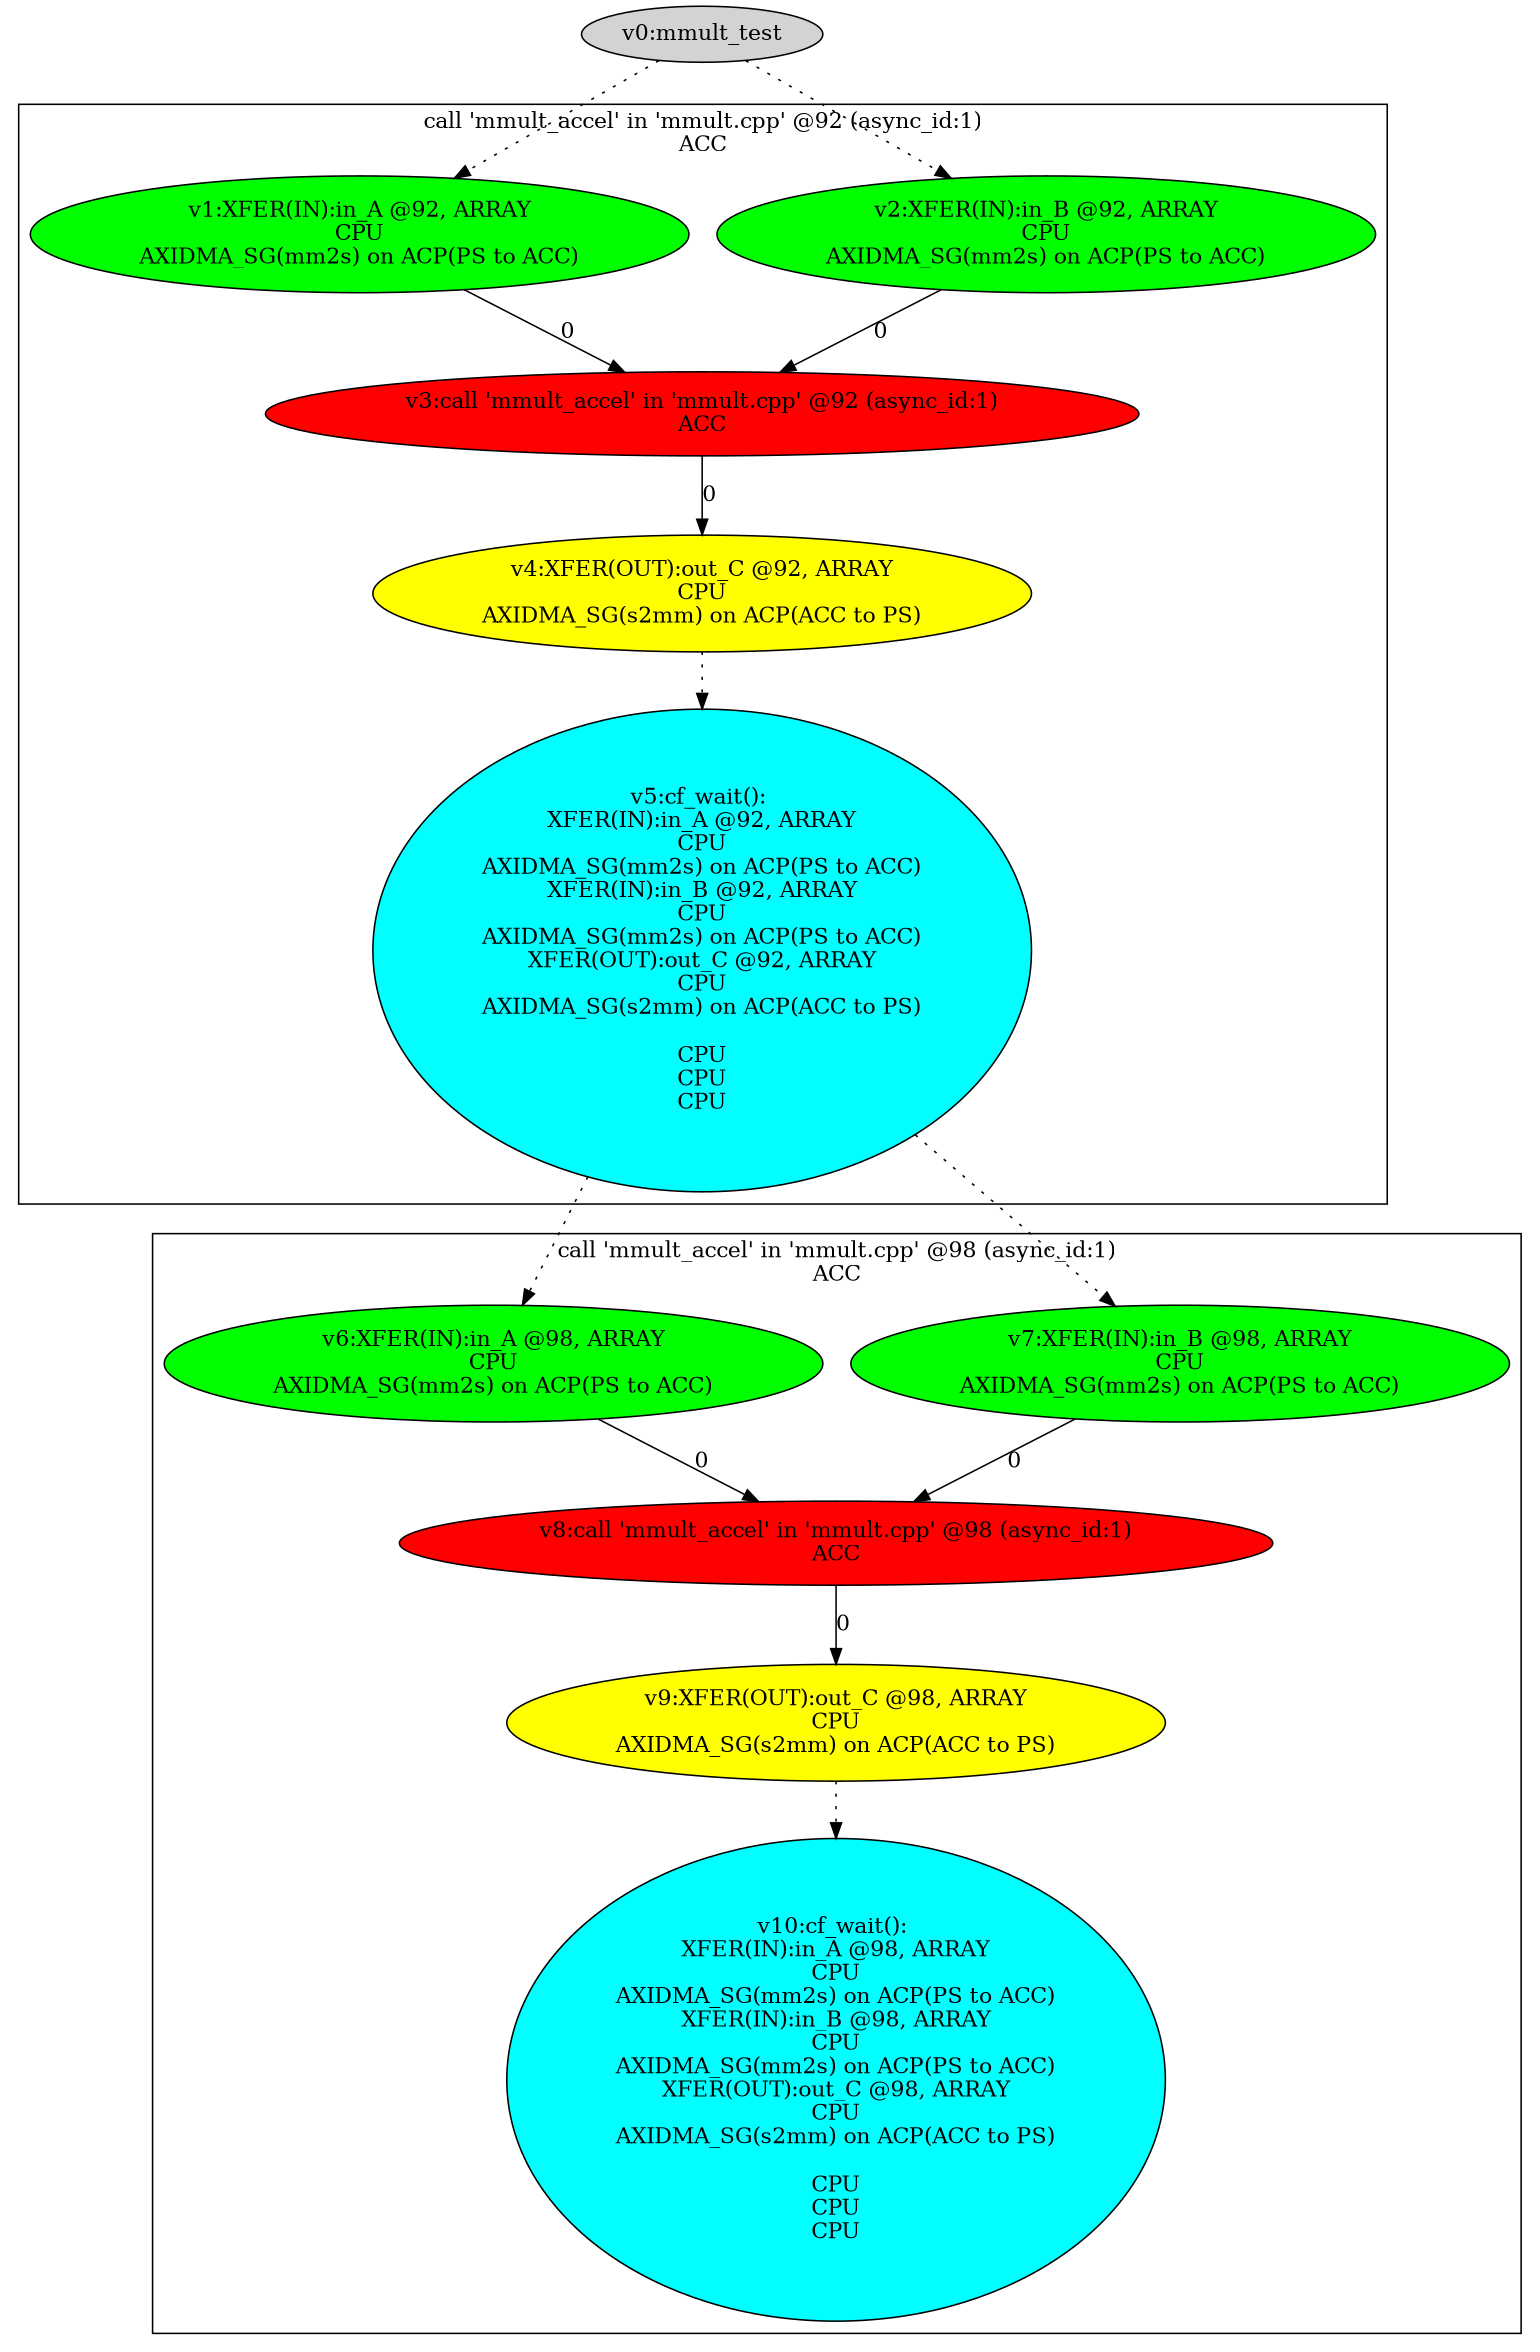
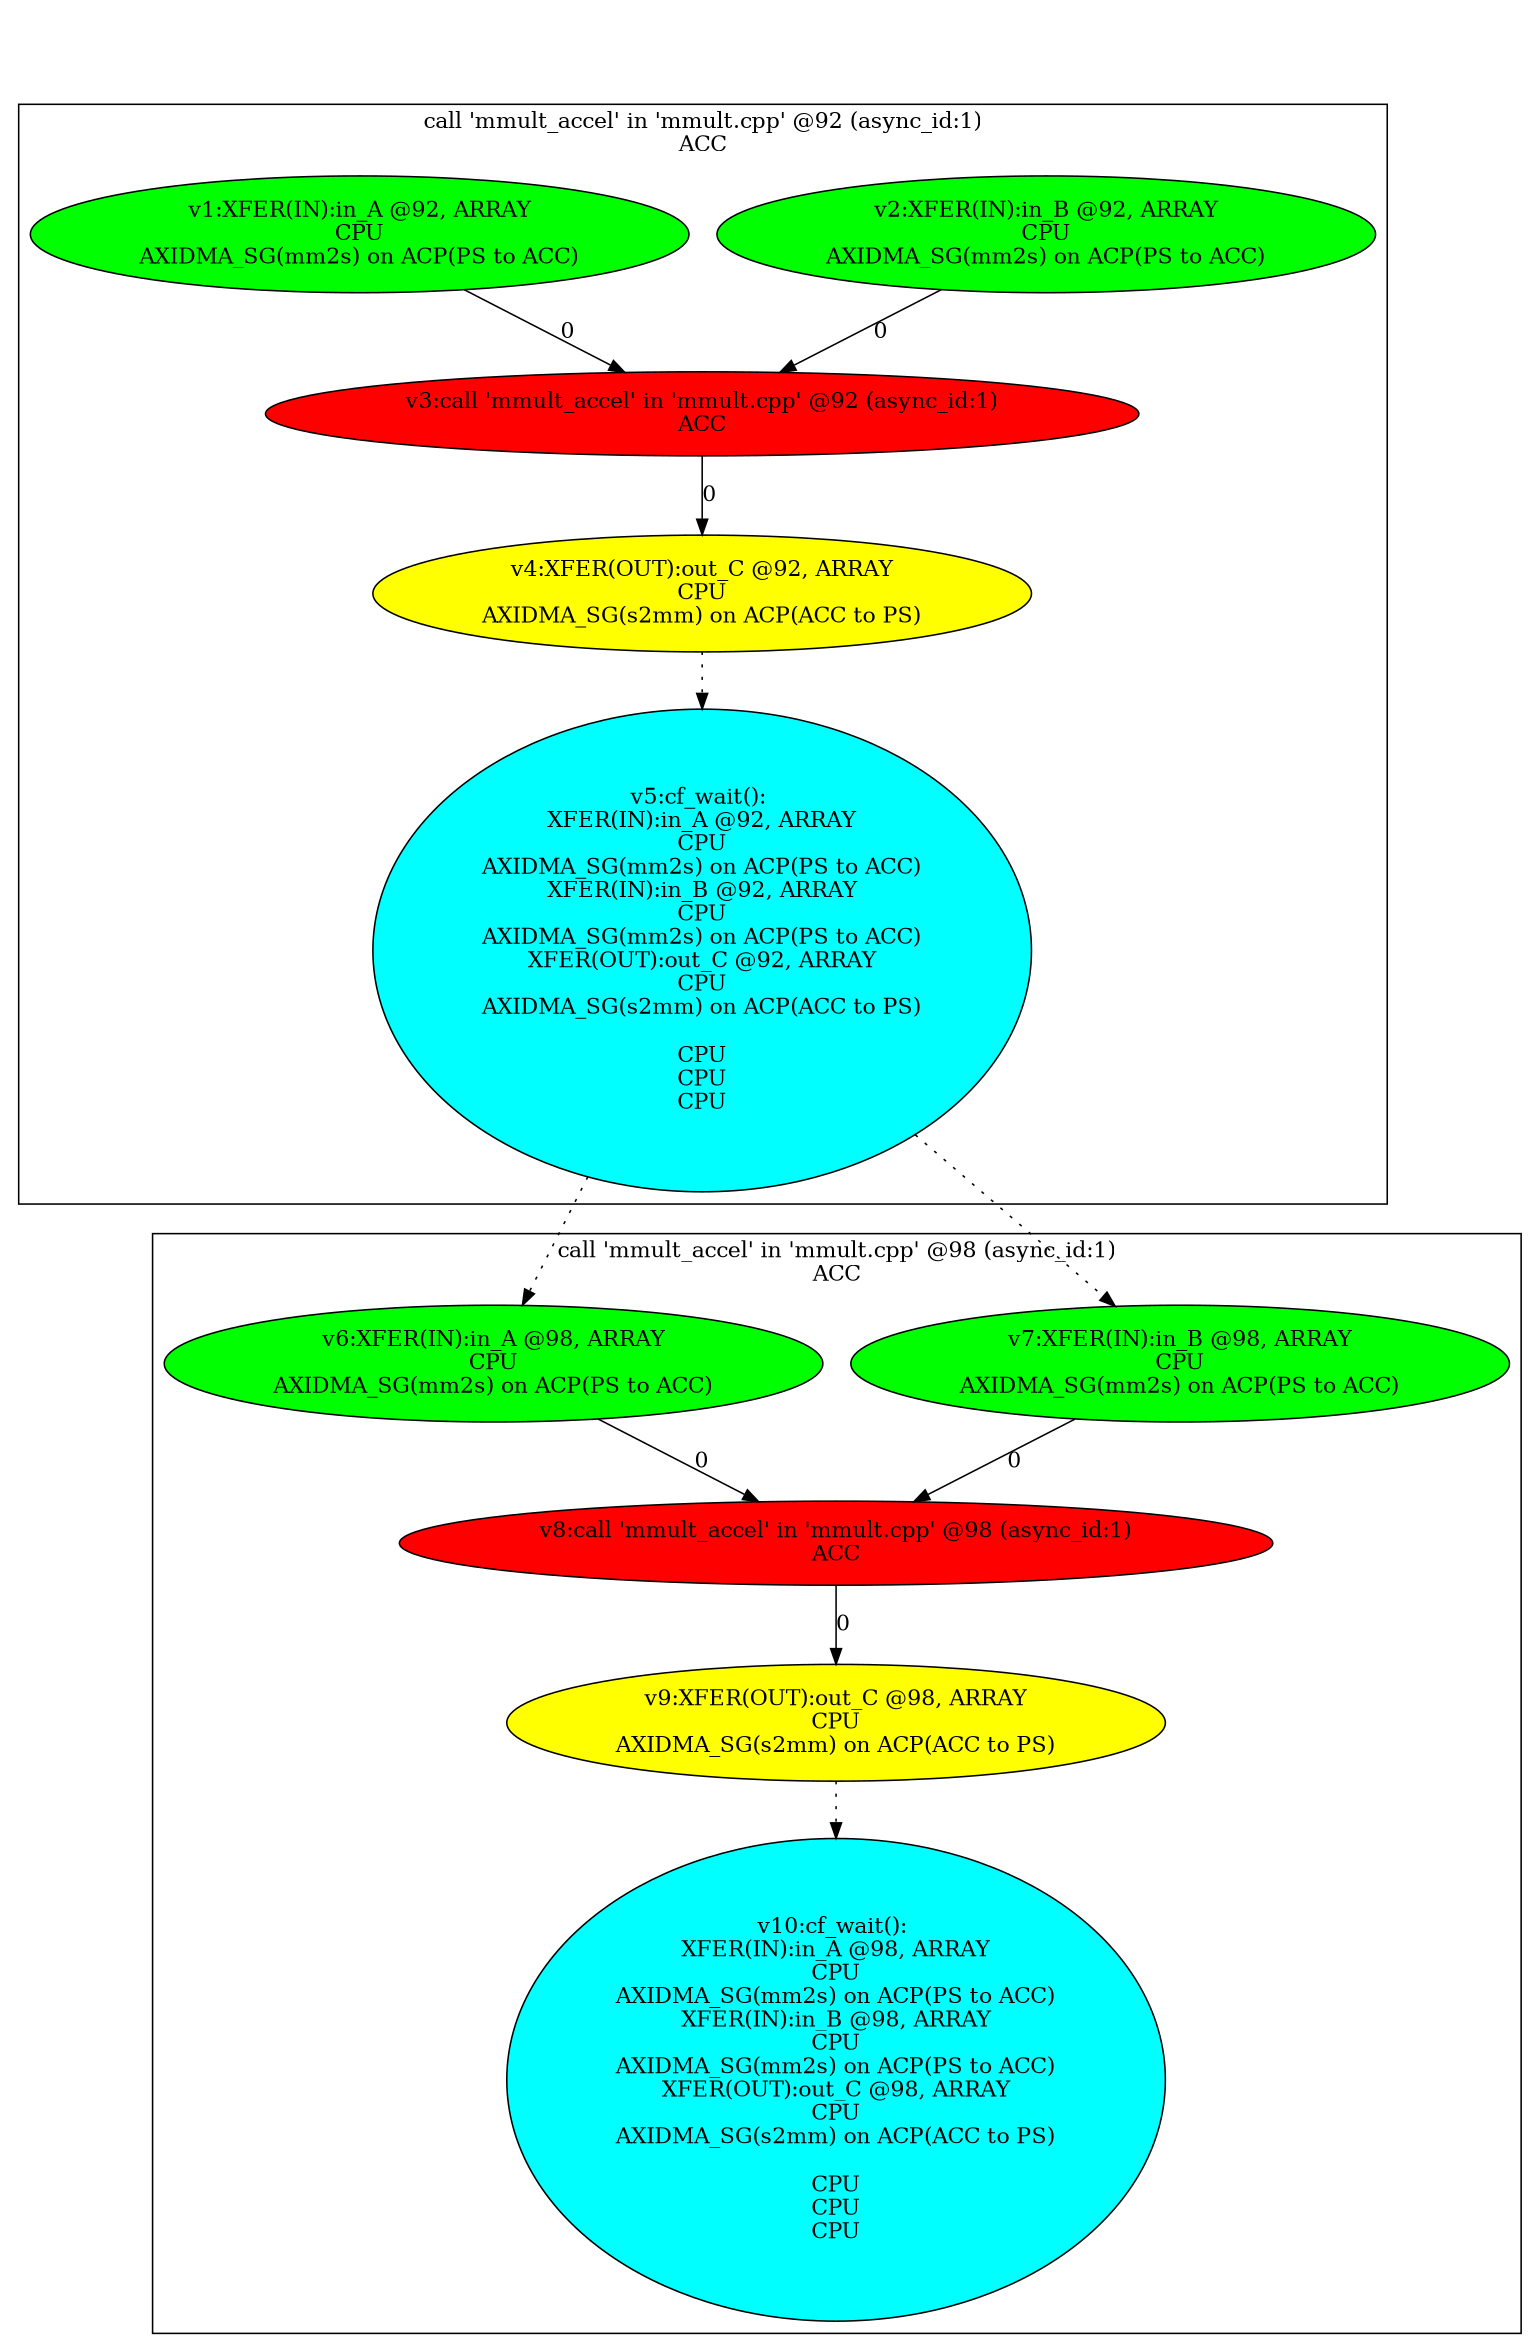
node "v0:mmult_test": removed
